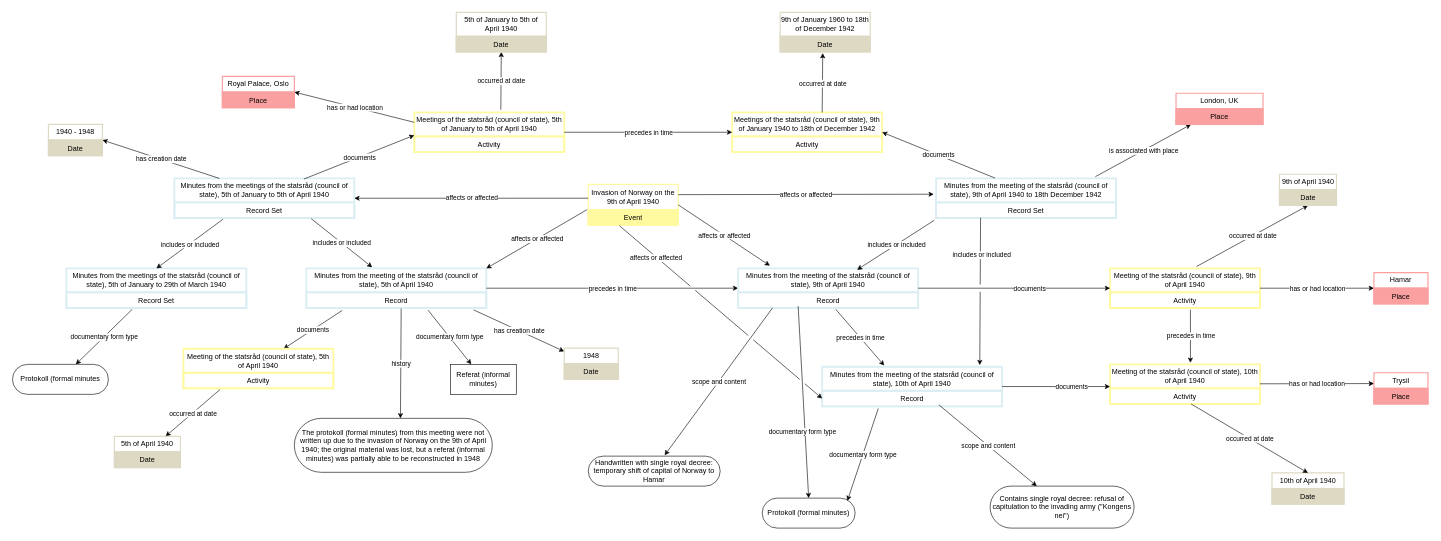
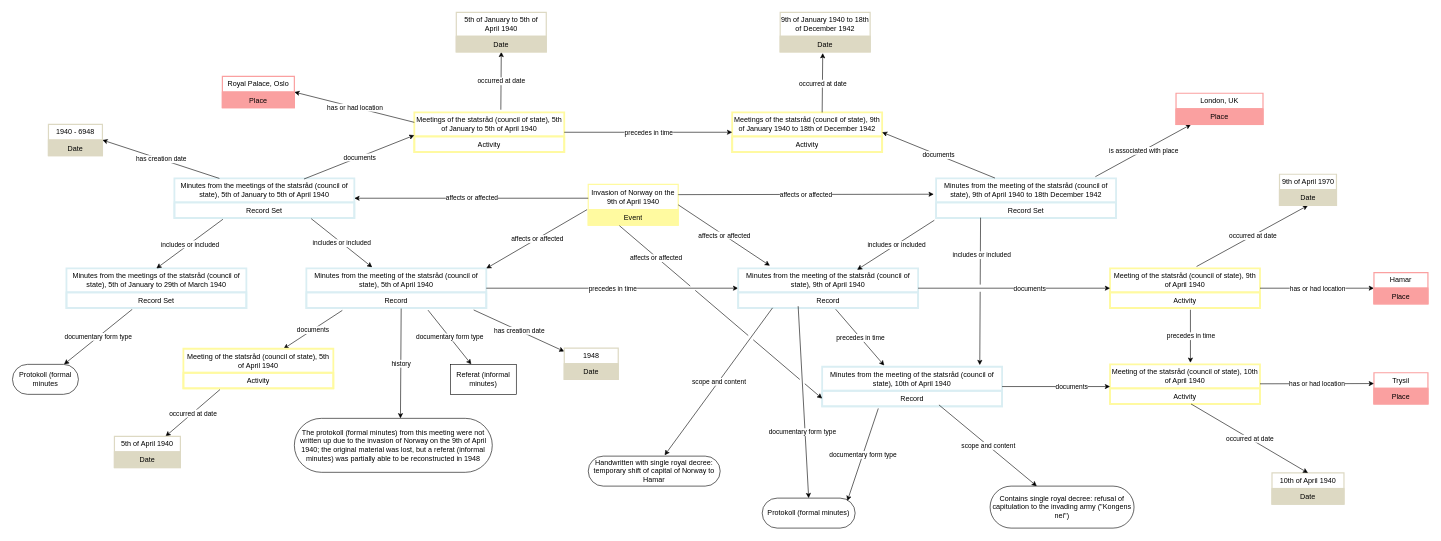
node "9th of January 1960 to 18th of December 1942": label "9th of January 1960 to 18th of December 1942" -> "9th of January 1940 to 18th of December 1942"
node "1940 - 1948": label "1940 - 1948" -> "1940 - 6948"
node "9th of April 1940": label "9th of April 1940" -> "9th of April 1970"
node "Protokoll (formal minutes": size 96x30 -> 66x30
